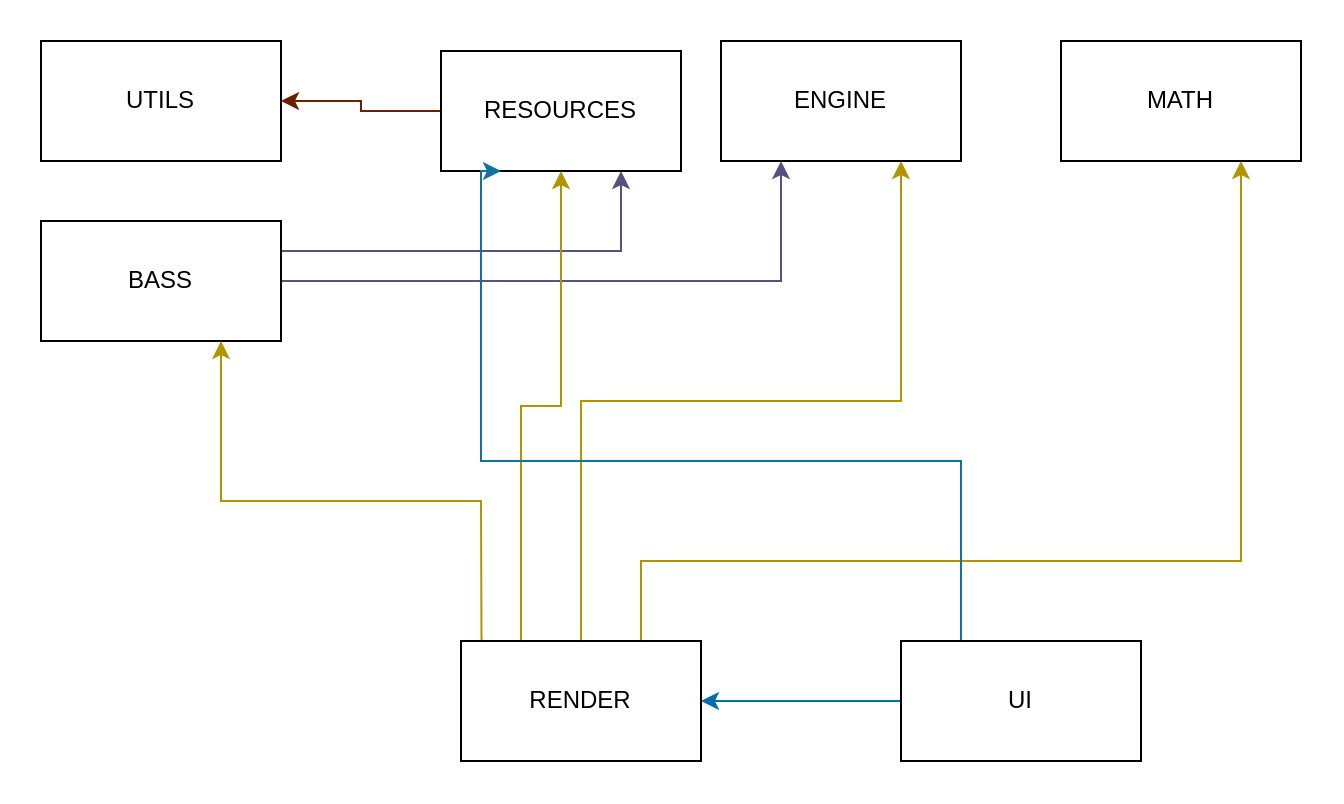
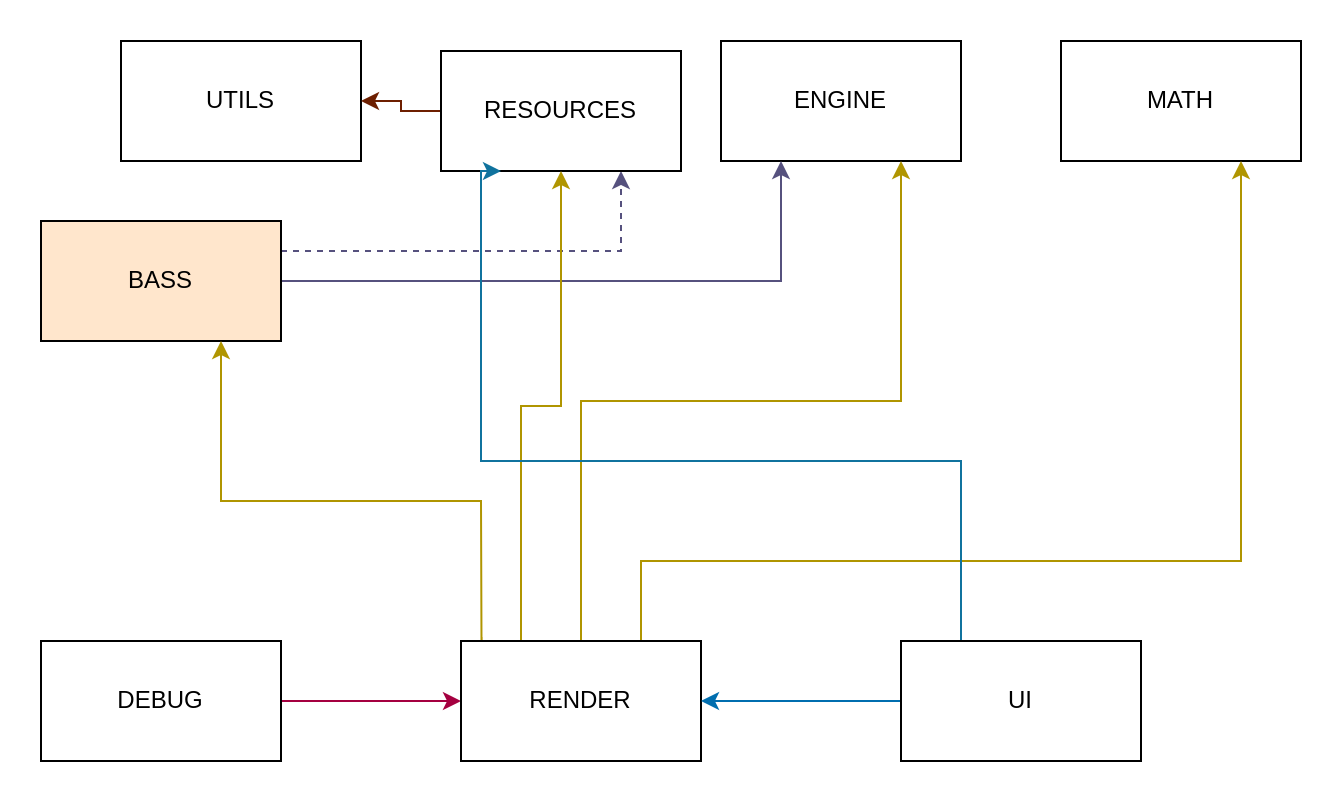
node "UTILS": moved (161, 101) -> (241, 101)
edge "BASS" -> "RESOURCES": style solid -> dashed
node "BASS": fillcolor #ffffff -> #ffe6cc
node "DEBUG": added
edge "DEBUG" -> "RENDER": added
